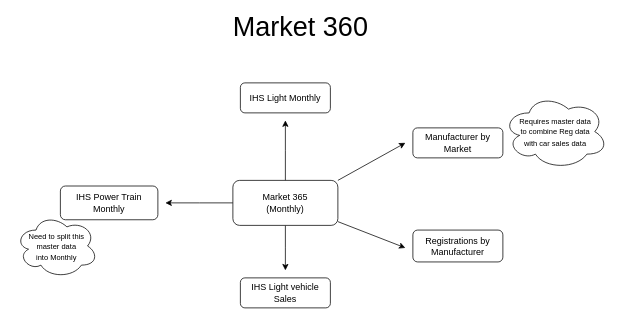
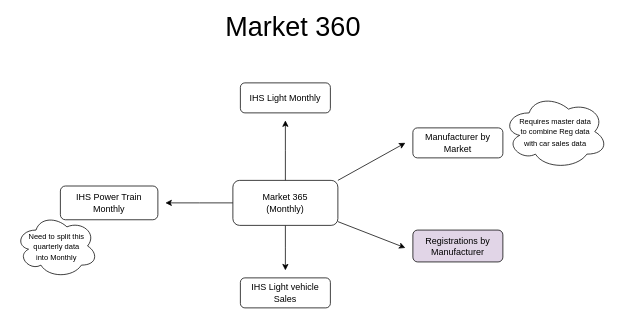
node "Market 360": moved (300, 27) -> (293, 27)
node "Need to split this master data into Monthly": label "Need to split this master data into Monthly" -> "Need to split this quarterly data into Monthly"
node "Registrations by Manufacturer": fillcolor #ffffff -> #e1d5e7
